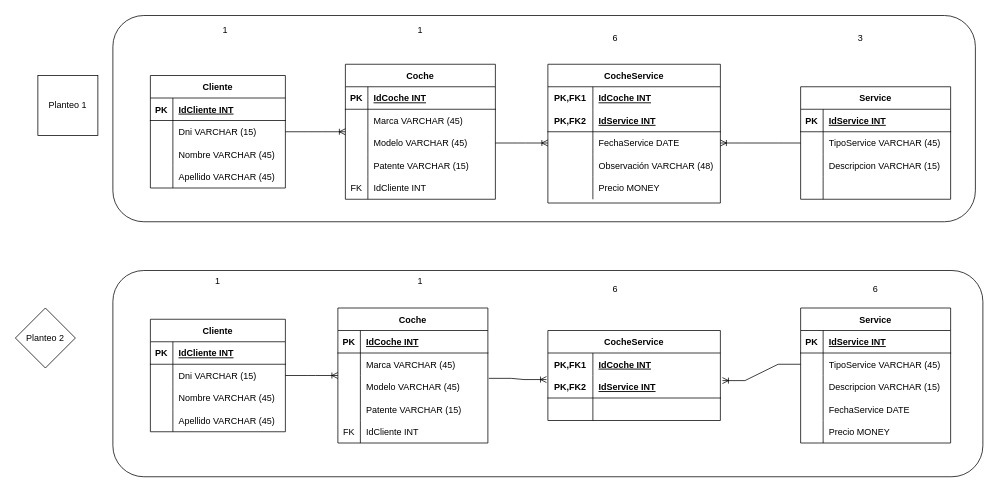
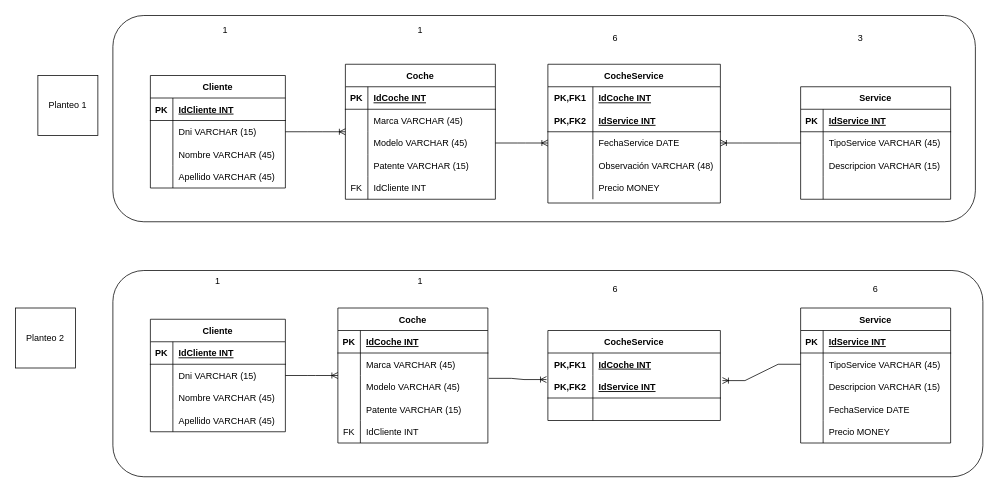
node "Planteo 2": shape diamond -> rectangle
